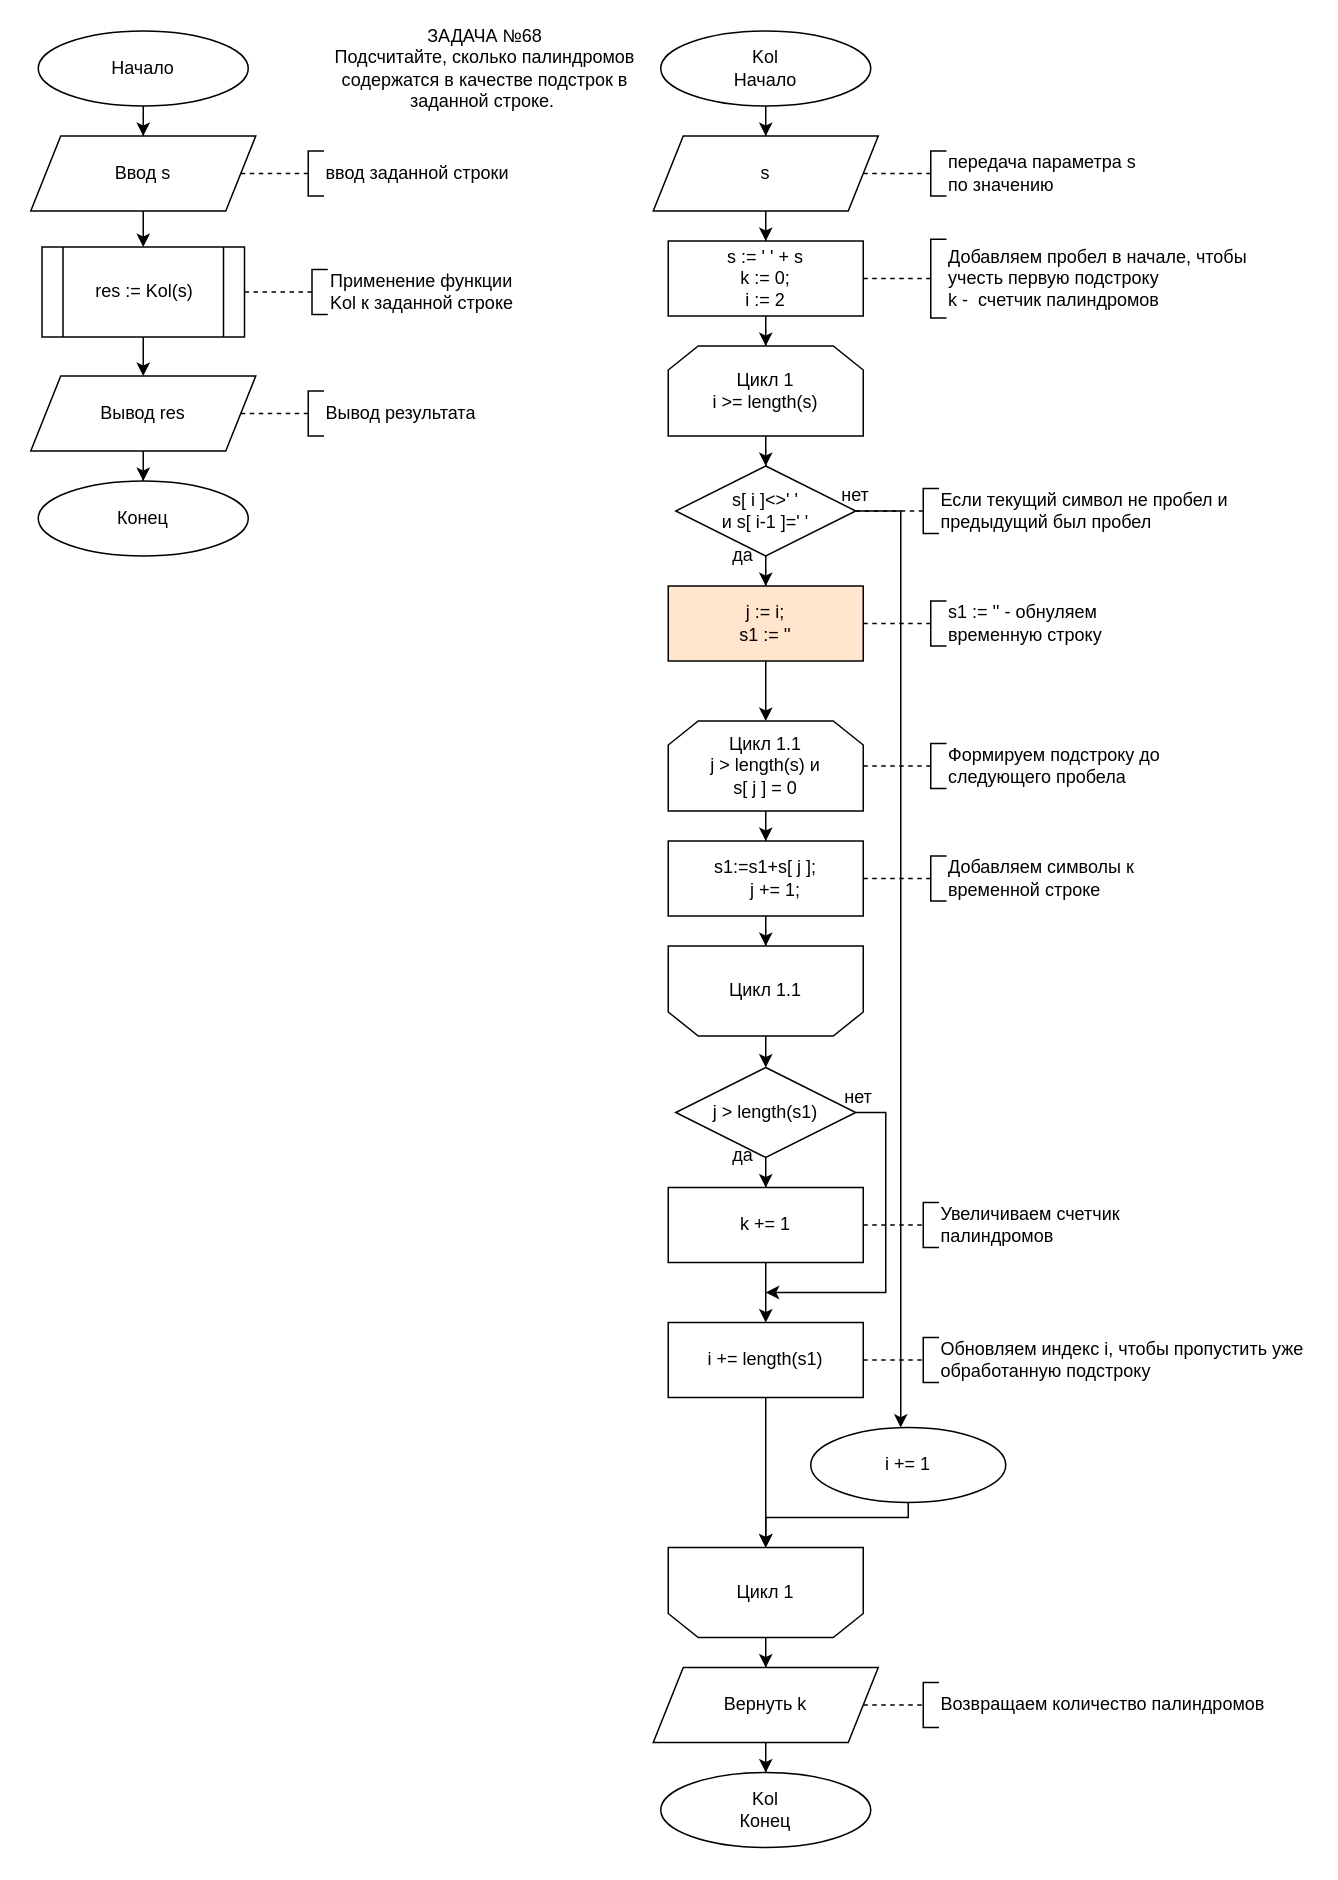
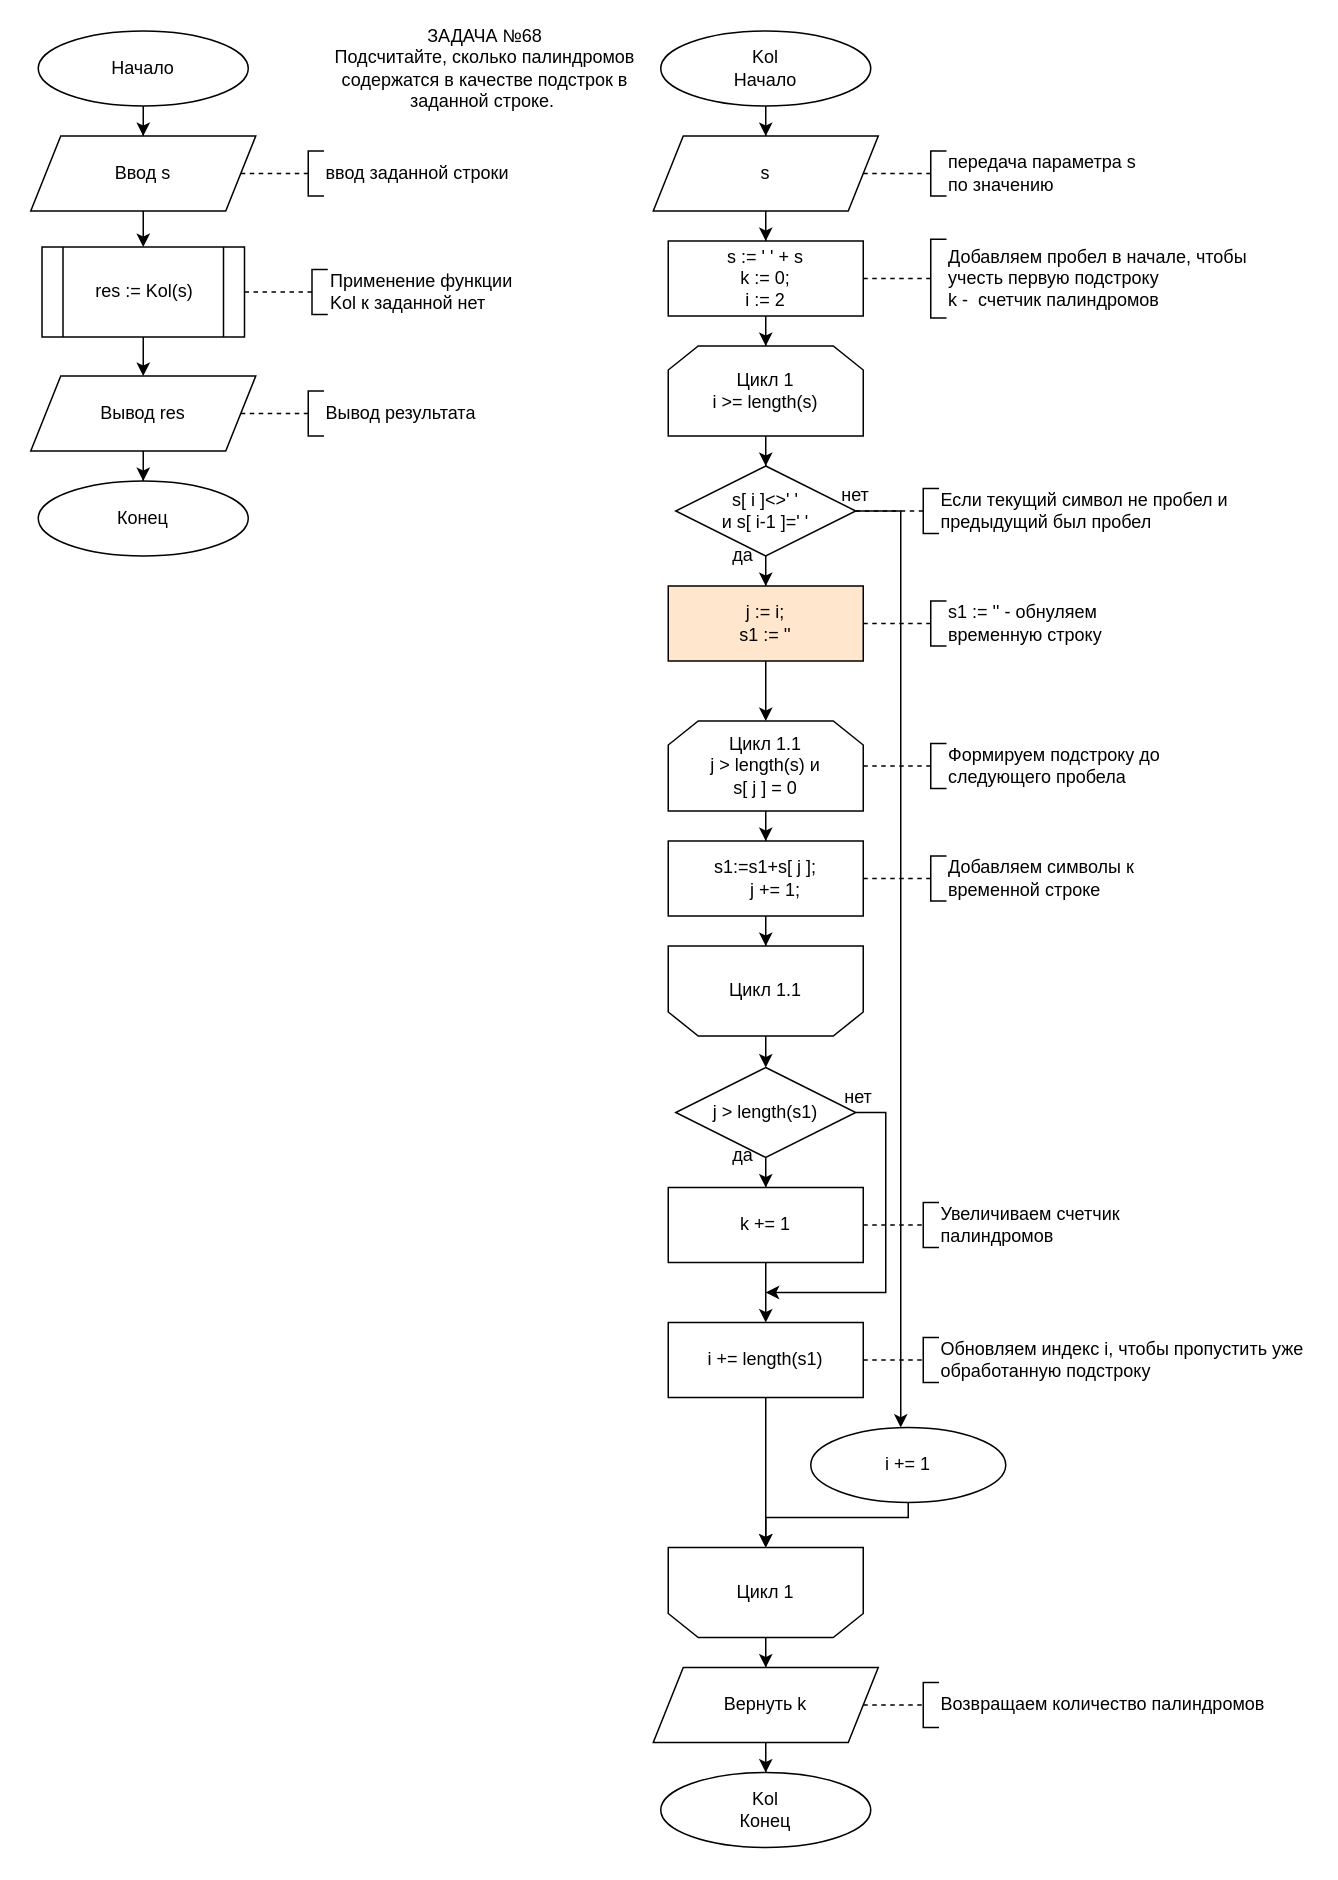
node "Применение функции Kol к заданной строке": label "Применение функции Kol к заданной строке" -> "Применение функции Kol к заданной нет"
